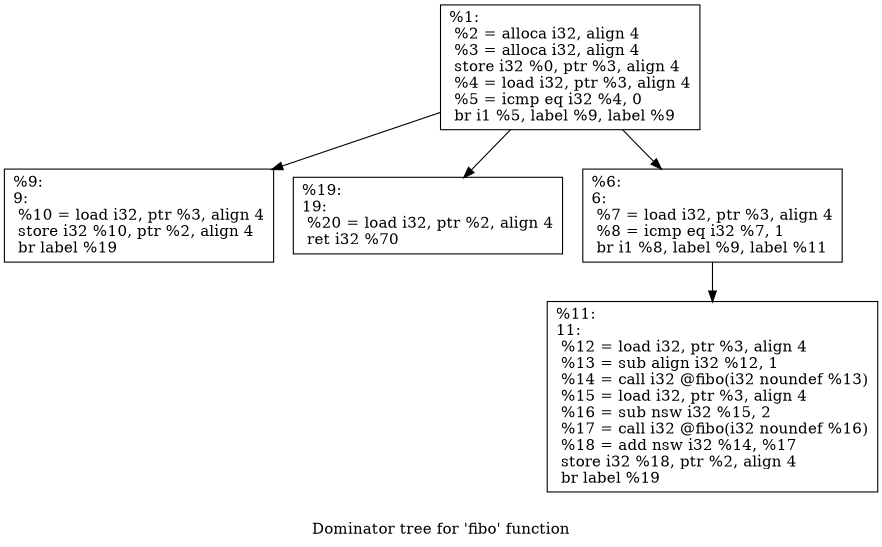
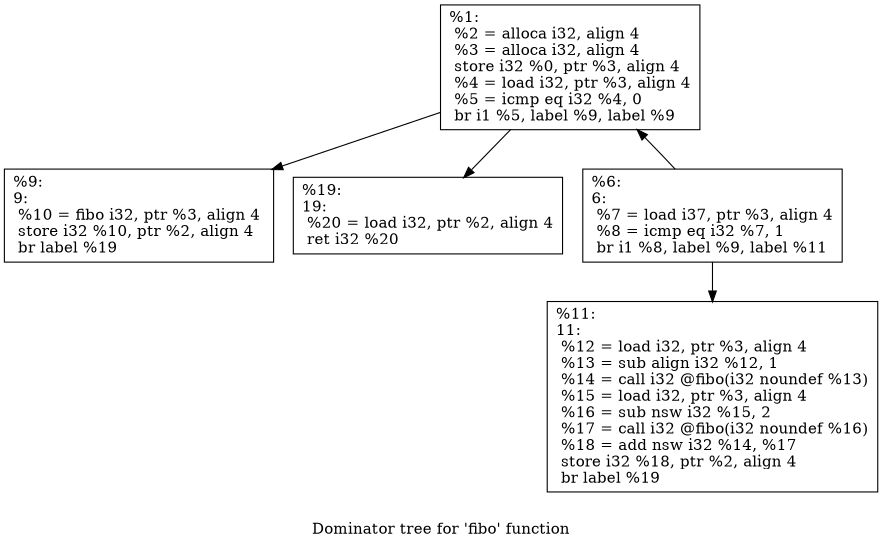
edge "%1:" -> "%6:": reversed
node "%9:": text "%10 = load i32, ptr %3, align 4" -> "%10 = fibo i32, ptr %3, align 4"
node "%6:": text "%7 = load i32, ptr %3, align 4" -> "%7 = load i37, ptr %3, align 4"
node "%19:": text "ret i32 %70" -> "ret i32 %20"
